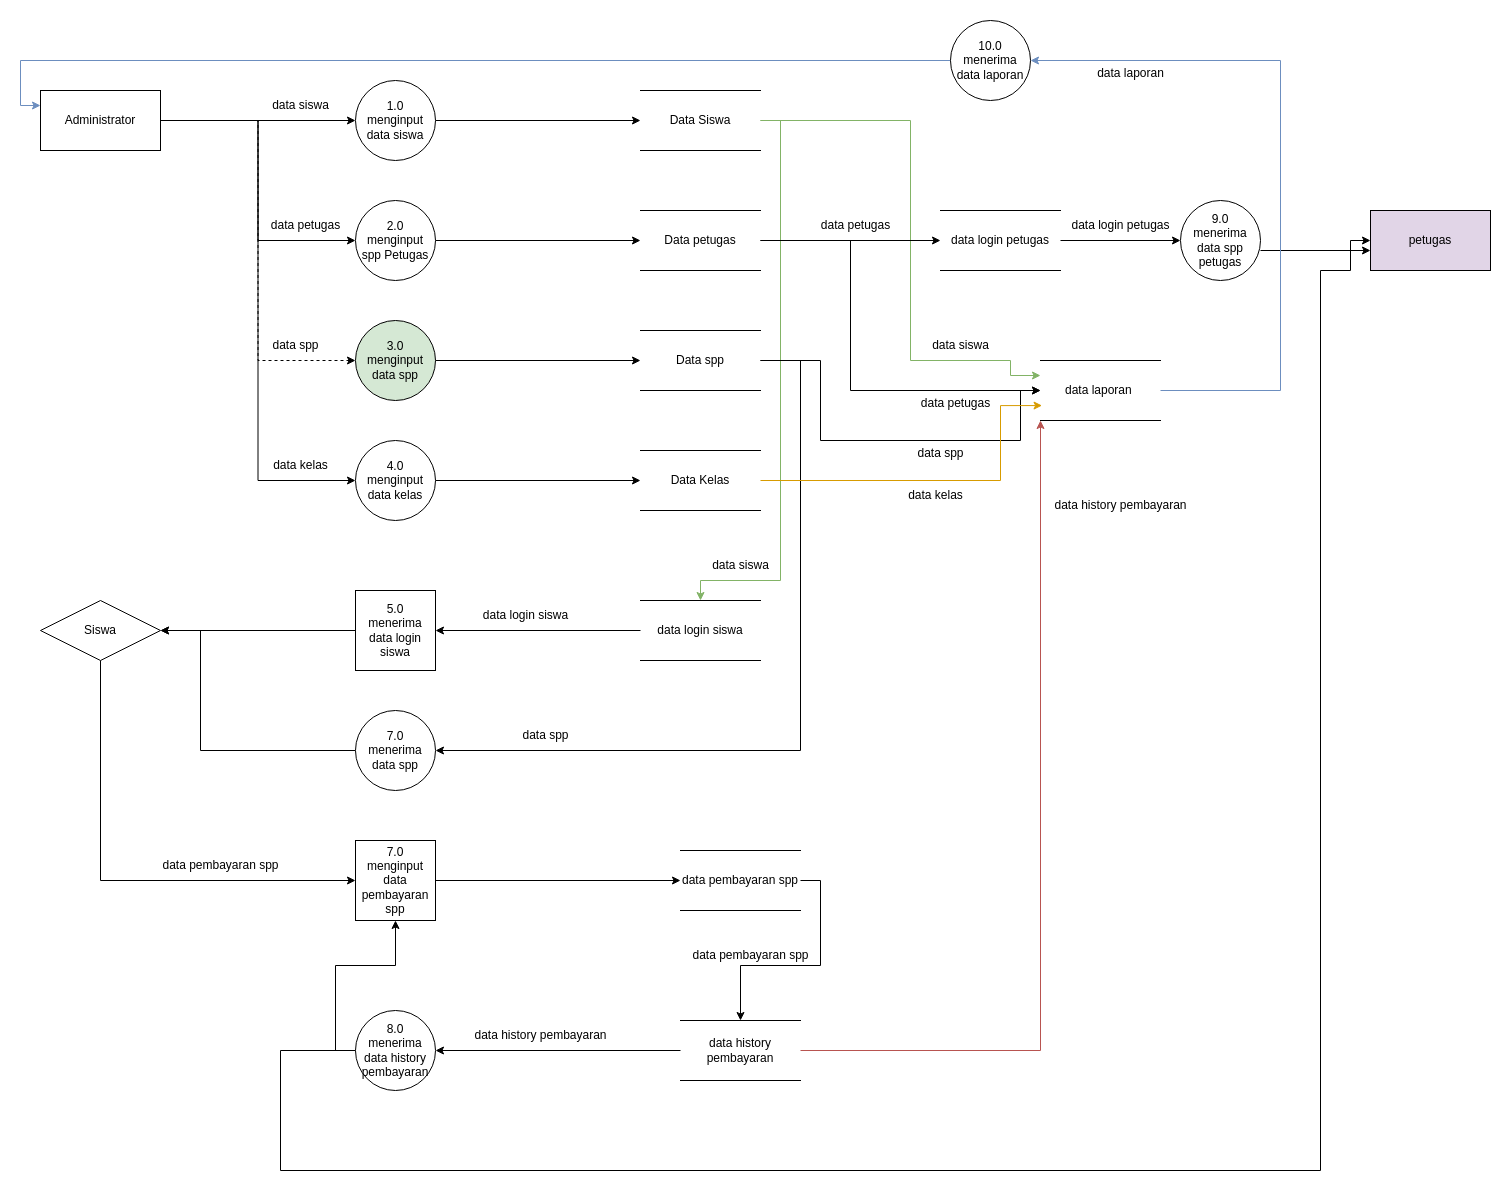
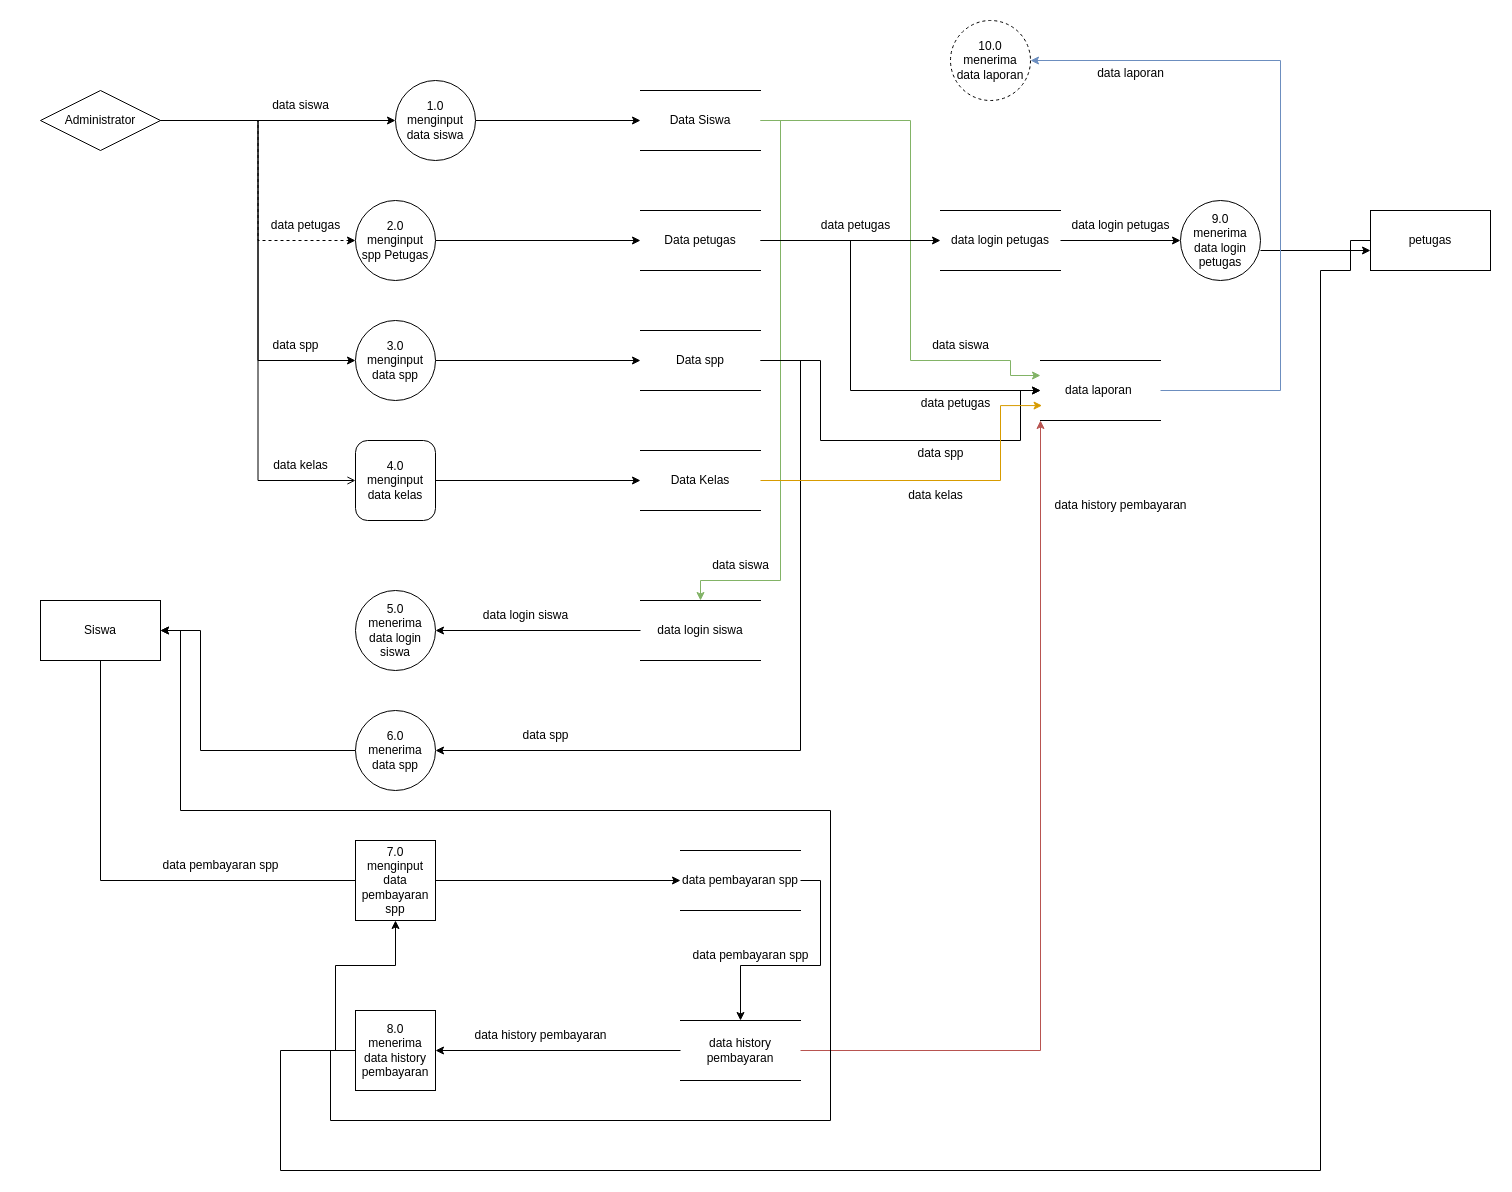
edge "10.0 menerima data laporan" -> "Administrator": removed
node "10.0 menerima data laporan": style solid -> dashed
node "Administrator": shape rectangle -> diamond
node "1.0 menginput data siswa": moved (396, 121) -> (436, 121)
edge "Administrator" -> "2.0 menginput spp Petugas": style solid -> dashed
node "9.0 menerima data spp petugas": label "9.0 menerima data spp petugas" -> "9.0 menerima data login petugas"
edge "8.0 menerima data history pembayaran" -> "petugas": arrowhead classic -> none
node "petugas": fillcolor #e1d5e7 -> #ffffff
edge "Administrator" -> "3.0 menginput data spp": style dashed -> solid
node "3.0 menginput data spp": fillcolor #d5e8d4 -> #ffffff
edge "Administrator" -> "4.0 menginput data kelas": arrowhead classic -> open
node "4.0 menginput data kelas": shape ellipse -> rounded rectangle
node "Siswa": shape diamond -> rectangle
edge "5.0 menerima data login siswa" -> "Siswa": removed
node "5.0 menerima data login siswa": shape rectangle -> ellipse
node "7.0 menerima data spp": label "7.0 menerima data spp" -> "6.0 menerima data spp"
edge "8.0 menerima data history pembayaran" -> "Siswa": added
edge "Siswa" -> "7.0 menginput data pembayaran spp": arrowhead classic -> none
node "8.0 menerima data history pembayaran": shape ellipse -> rectangle
